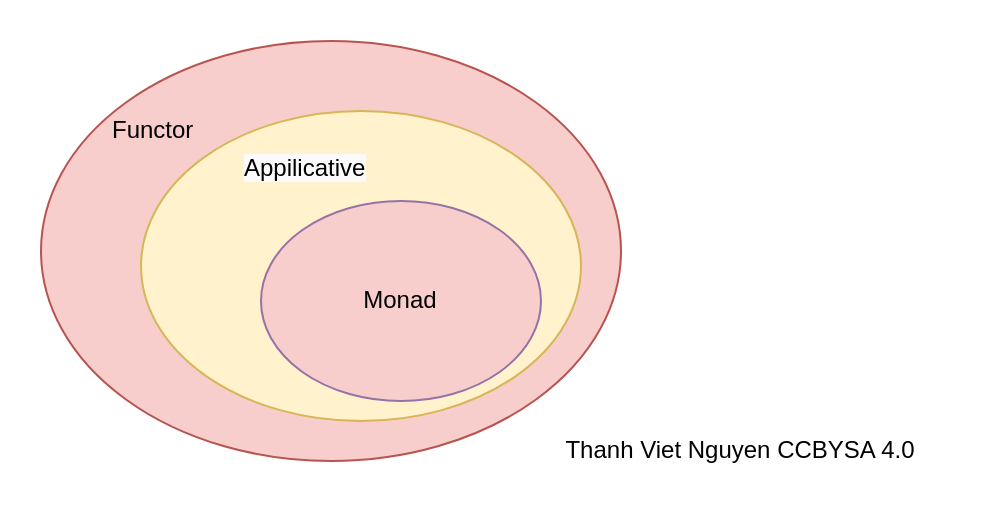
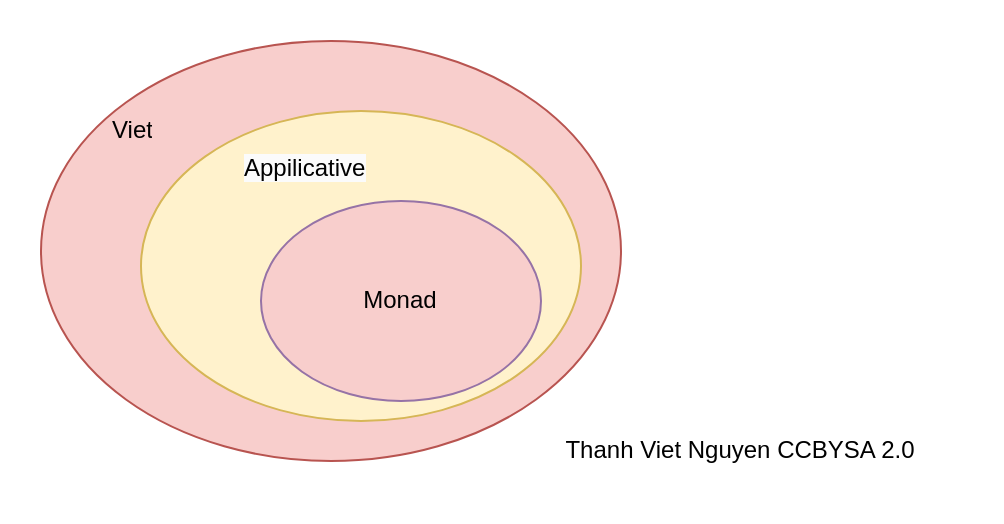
node "Functor": label "Functor" -> "Viet"
node "Thanh Viet Nguyen CCBYSA 4.0": label "Thanh Viet Nguyen CCBYSA 4.0" -> "Thanh Viet Nguyen CCBYSA 2.0"
